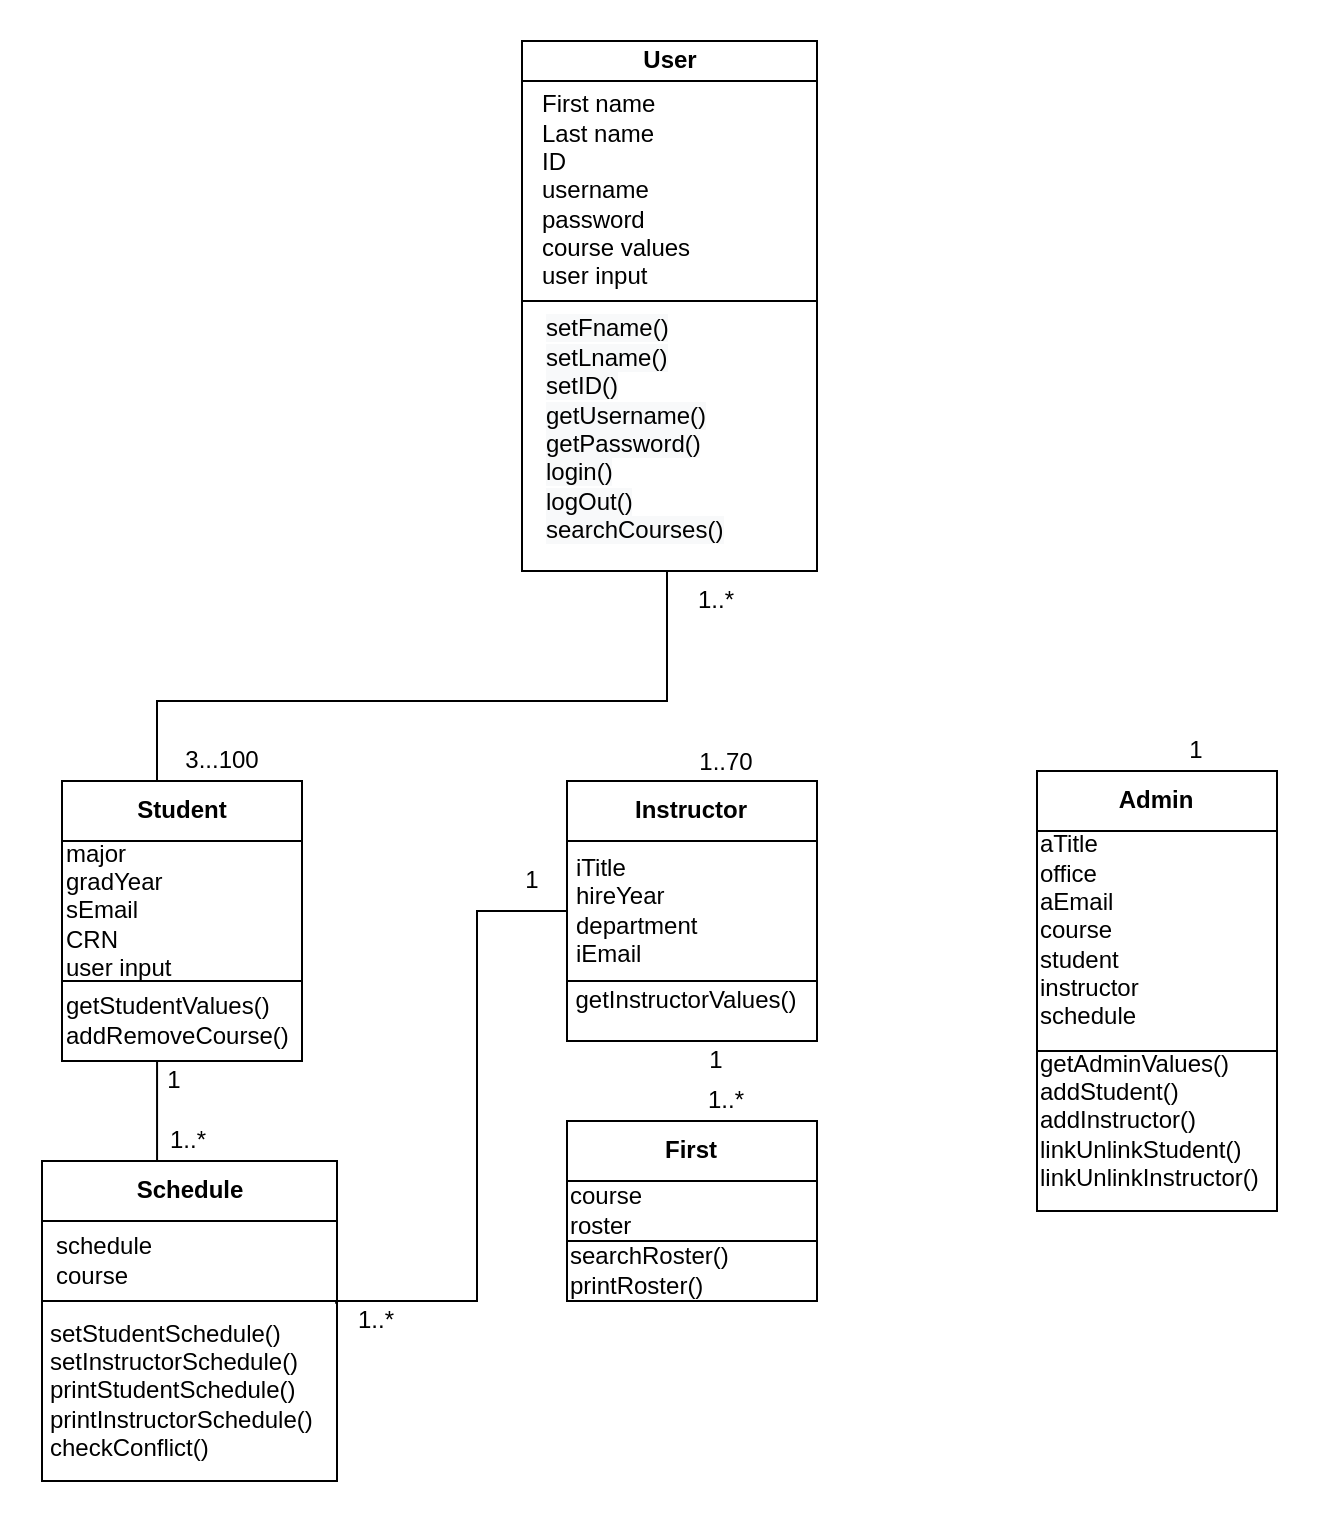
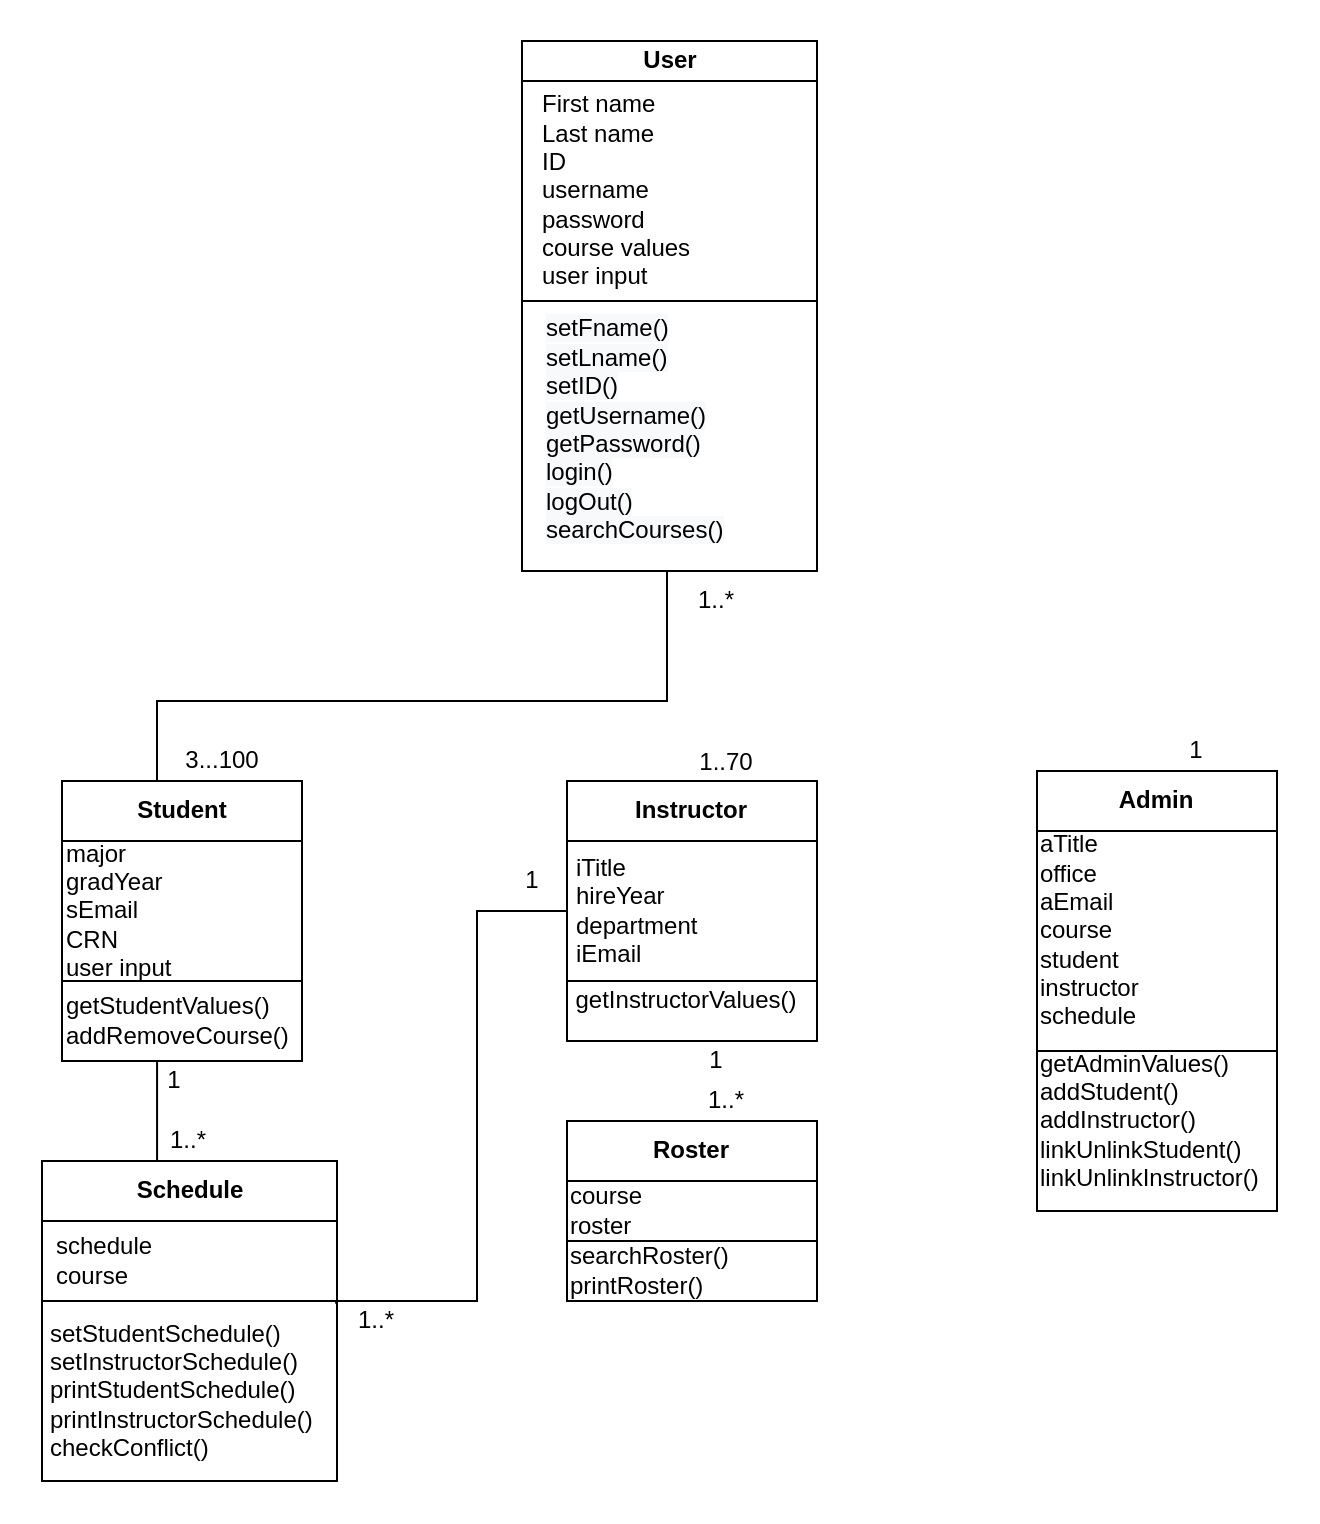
node "First": label "First" -> "Roster"
